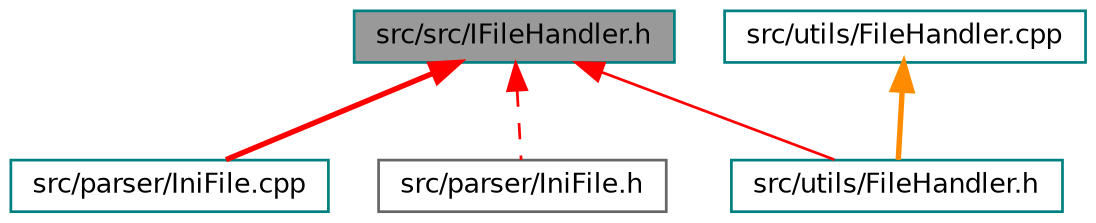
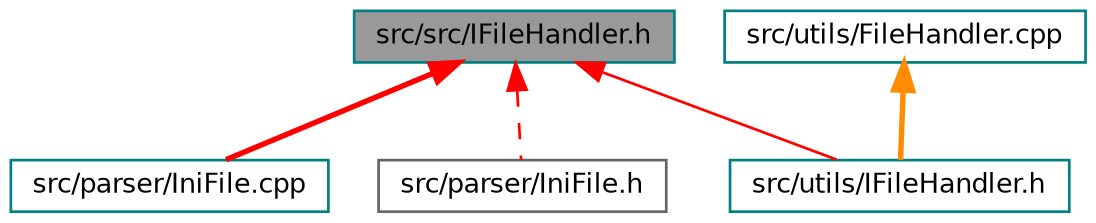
node "src/utils/FileHandler.h": label "src/utils/FileHandler.h" -> "src/utils/IFileHandler.h"
